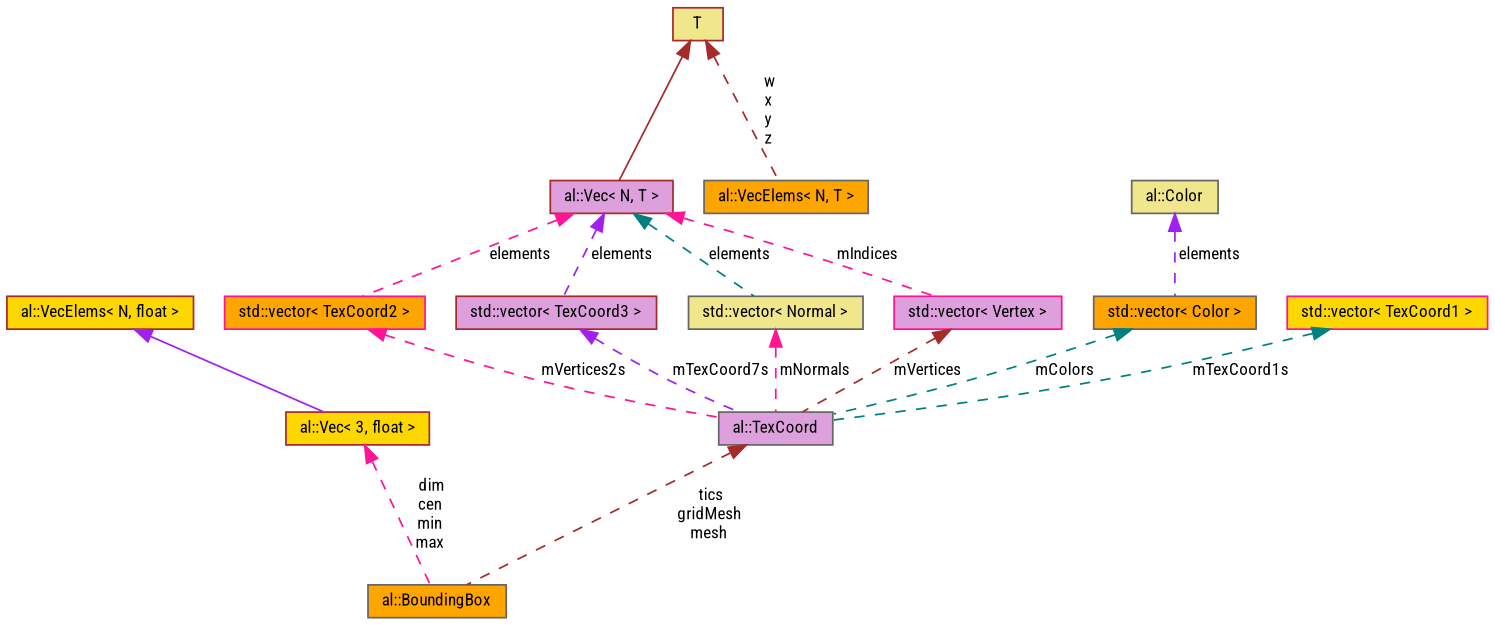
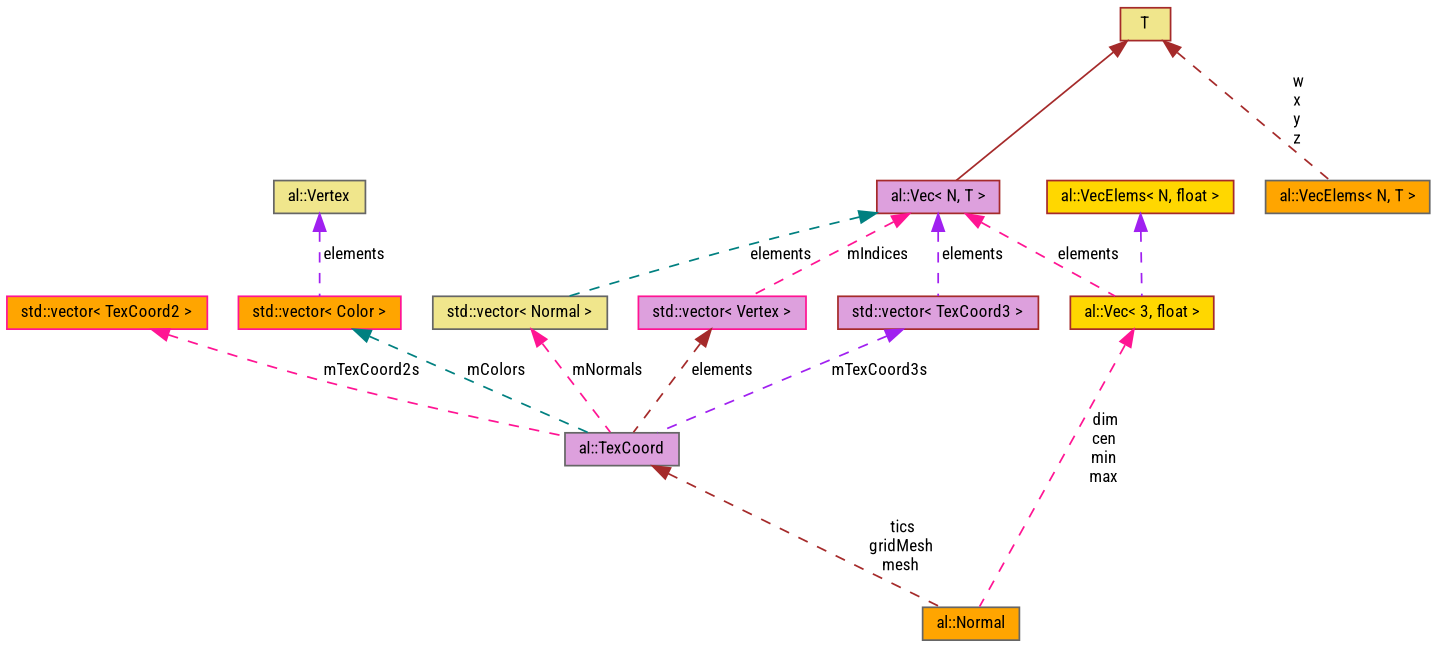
node "al::Color": label "al::Color" -> "al::Vertex"
edge "std::vector< TexCoord2 >" -> "al::Vec< N, T >": now "al::Vec< 3, float >" -> "al::Vec< N, T >"
node "std::vector< Color >": color gray40 -> deeppink
node "std::vector< TexCoord1 >": removed
edge "al::TexCoord" -> "std::vector< TexCoord2 >": label " mVertices2s" -> " mTexCoord2s"
edge "al::TexCoord" -> "std::vector< TexCoord3 >": label " mTexCoord7s" -> " mTexCoord3s"
edge "al::TexCoord" -> "std::vector< Vertex >": label " mVertices" -> " elements"
edge "al::Vec< 3, float >" -> "al::VecElems< N, float >": style solid -> dashed
node "al::BoundingBox": label "al::BoundingBox" -> "al::Normal"
